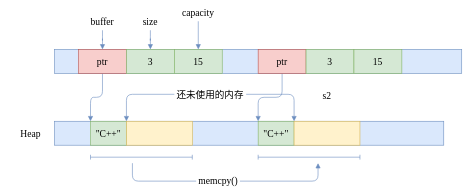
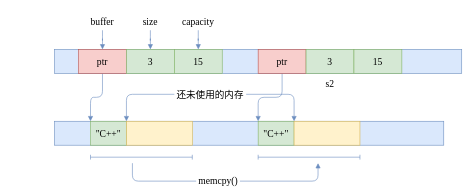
node "capacity": moved (198, 12) -> (198, 21)
node "s2": moved (327, 96) -> (330, 84)
node "Heap": removed
